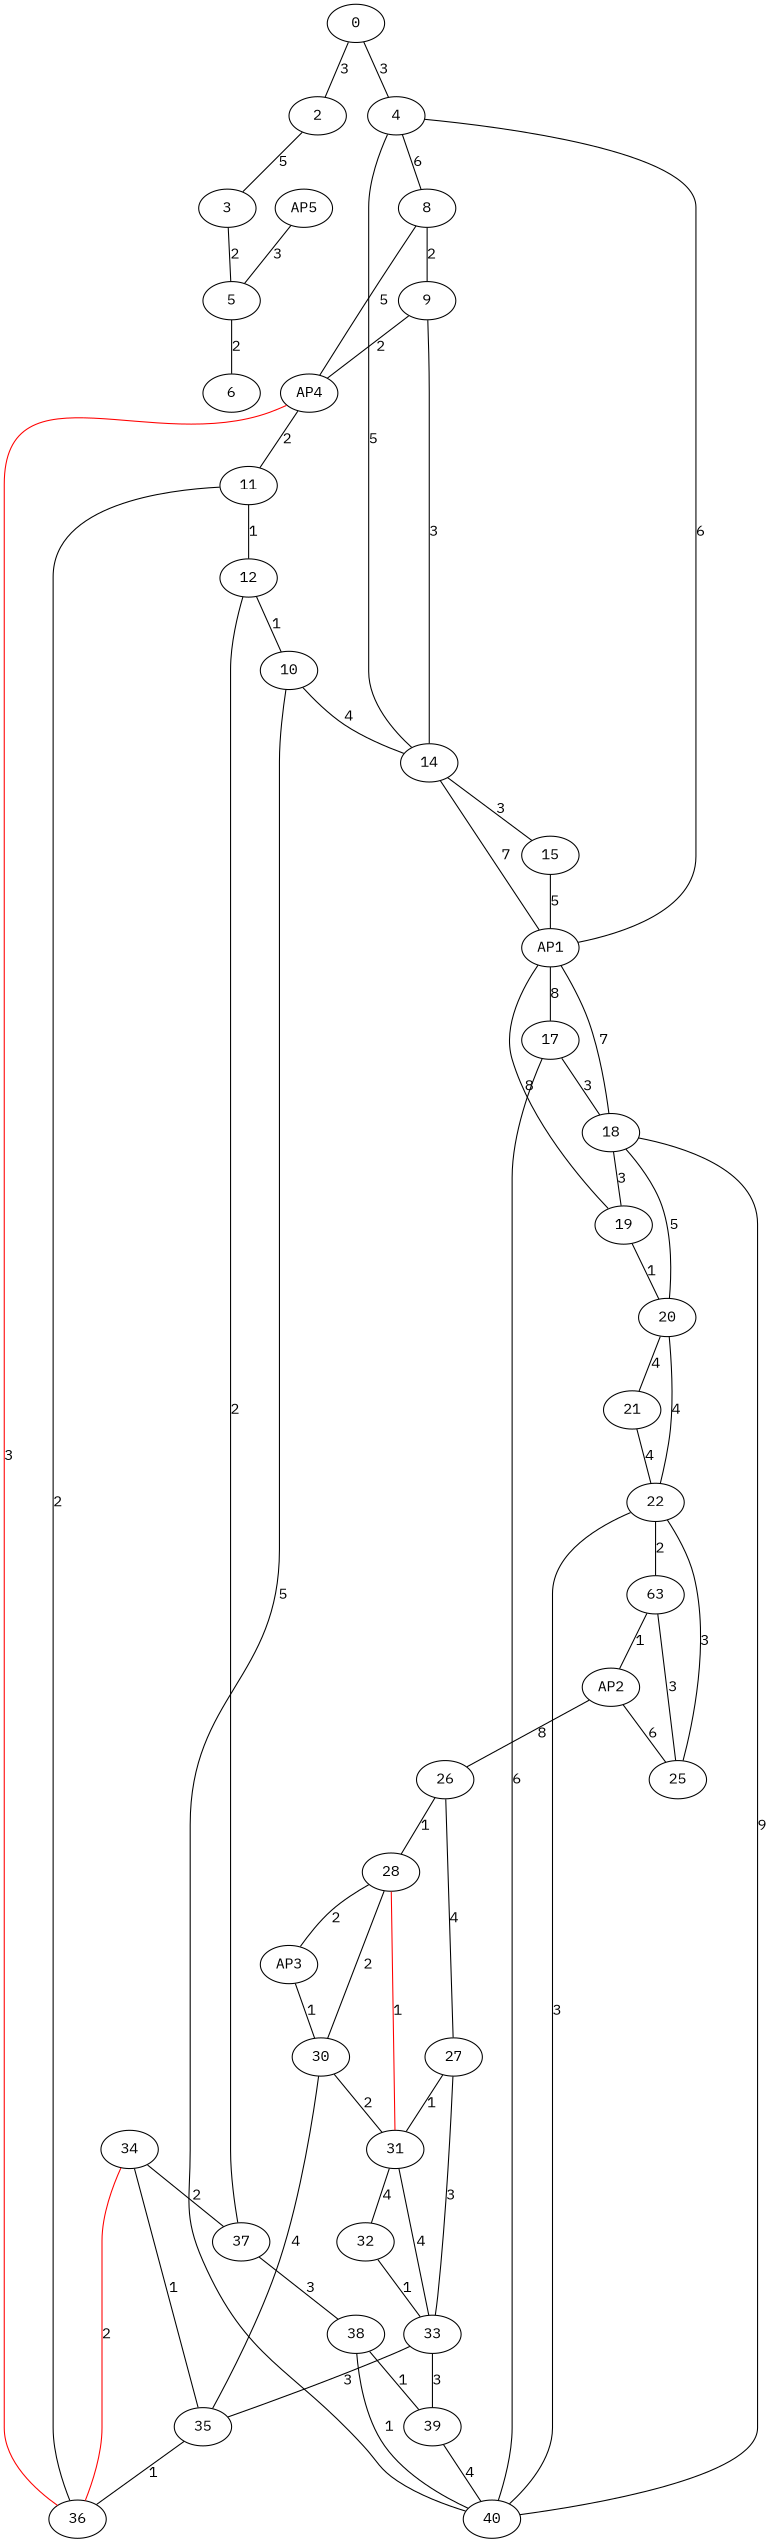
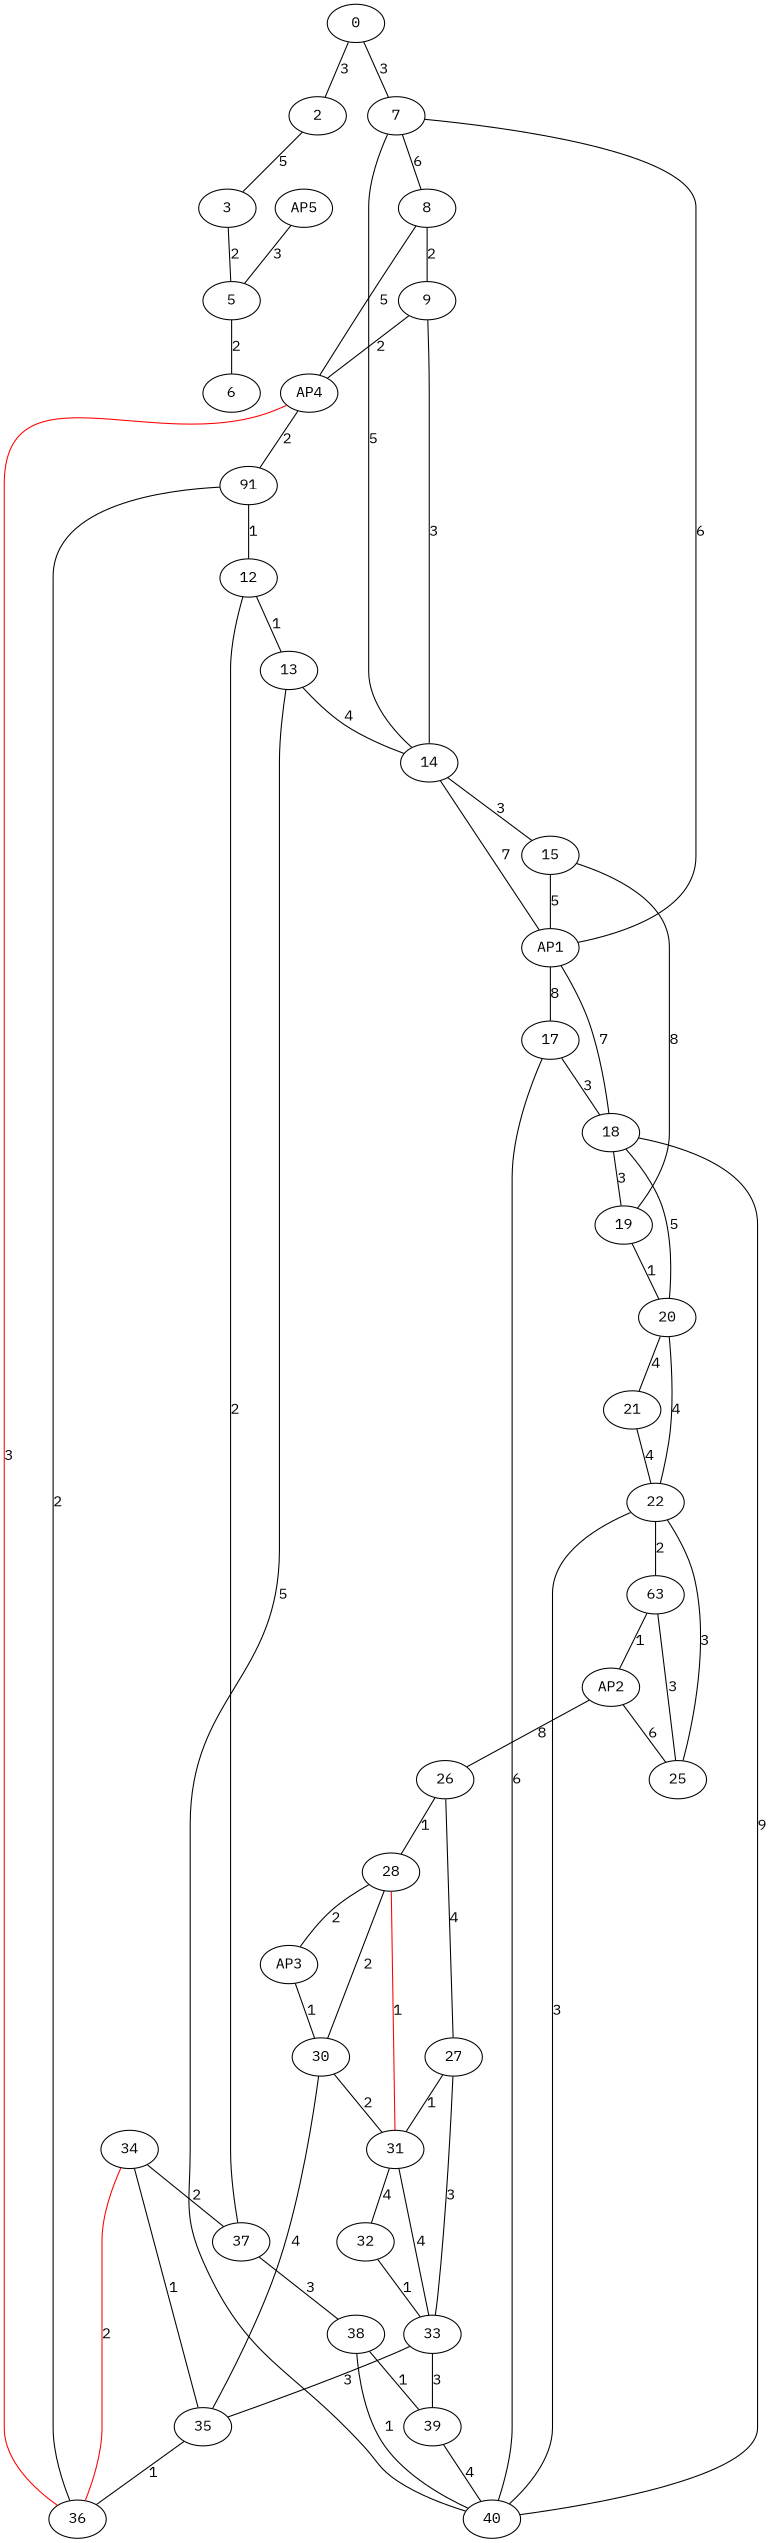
node "4": label "4" -> "7"
node "11": label "11" -> "91"
node "10": label "10" -> "13"
edge "AP1" -- "19": now "15" -- "19"
